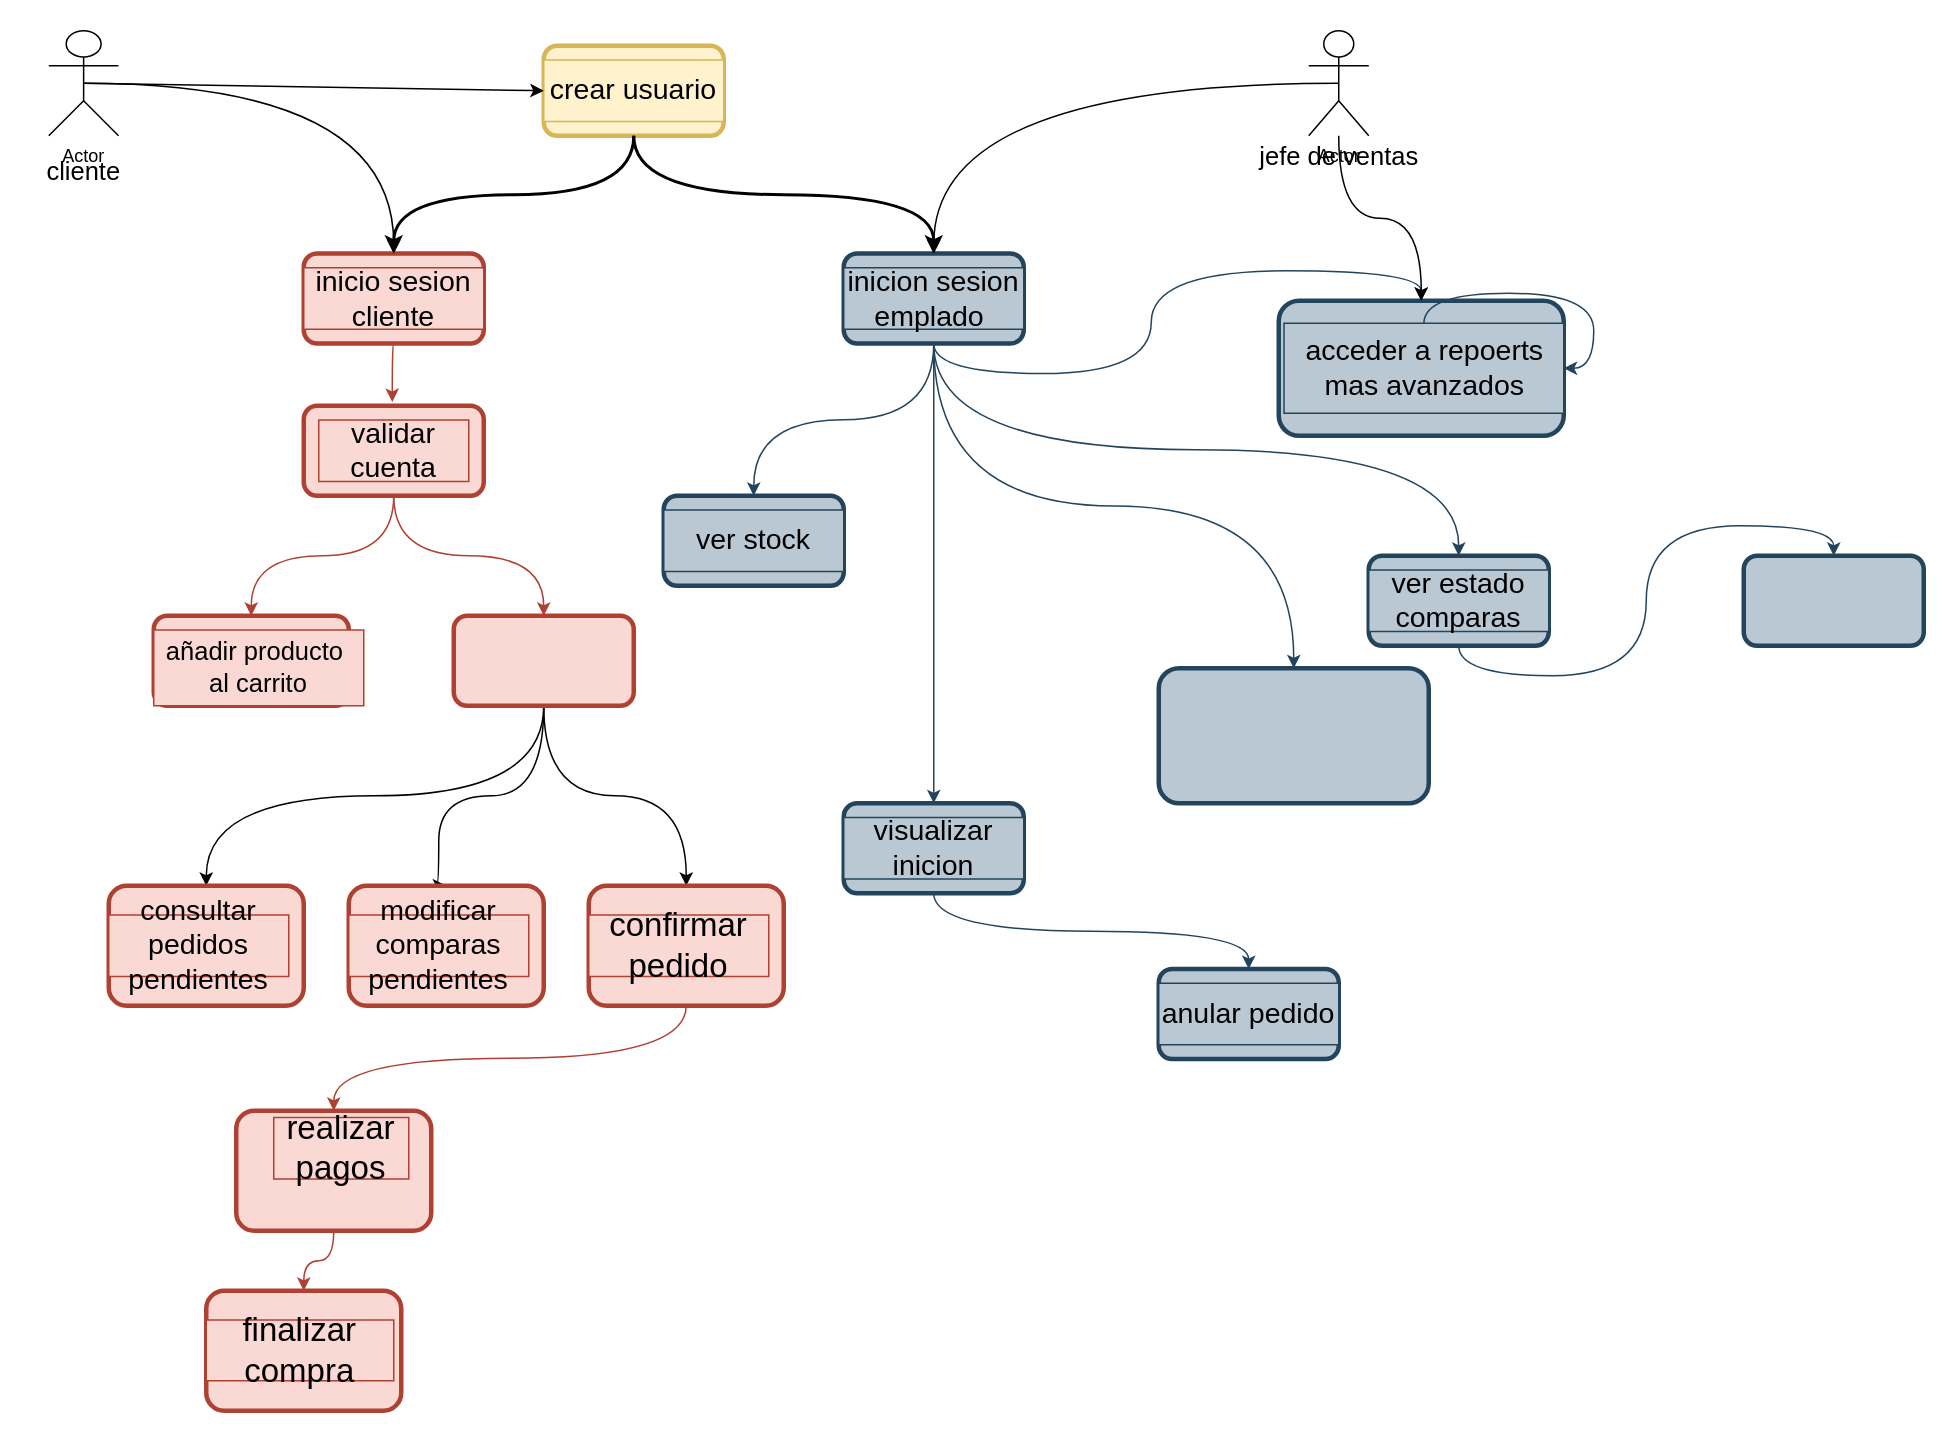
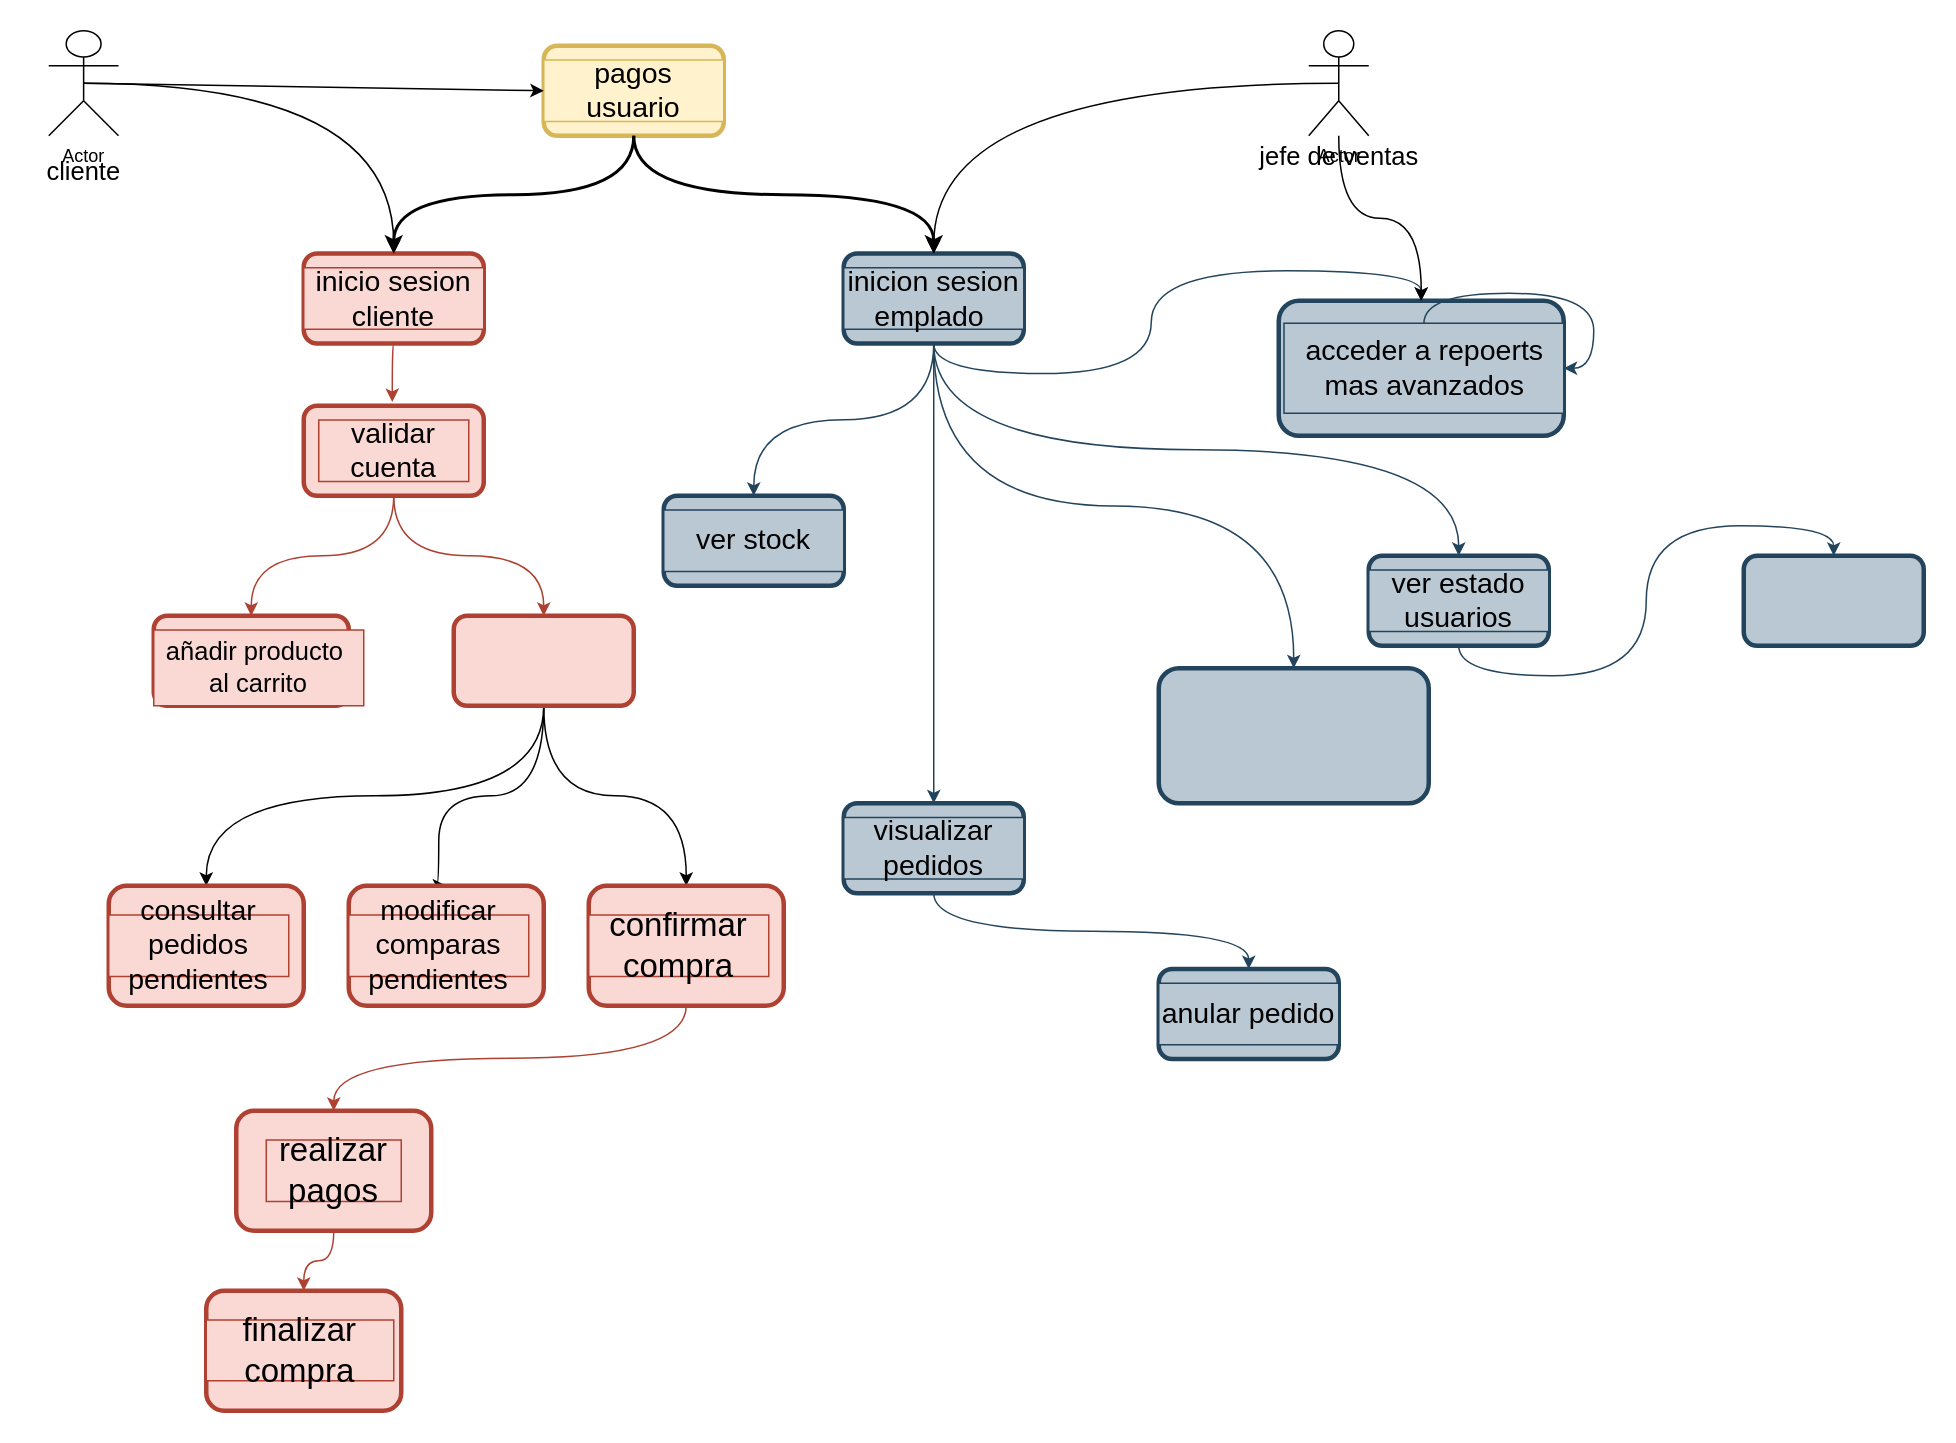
node "crear usuario": label "crear usuario" -> "pagos usuario"
node "ver estado comparas": label "ver estado comparas" -> "ver estado usuarios"
node "visualizar inicion": label "visualizar inicion" -> "visualizar pedidos"
node "confirmar pedido": label "confirmar pedido" -> "confirmar compra"
node "realizar pagos": moved (341, 1148) -> (334, 1171)
